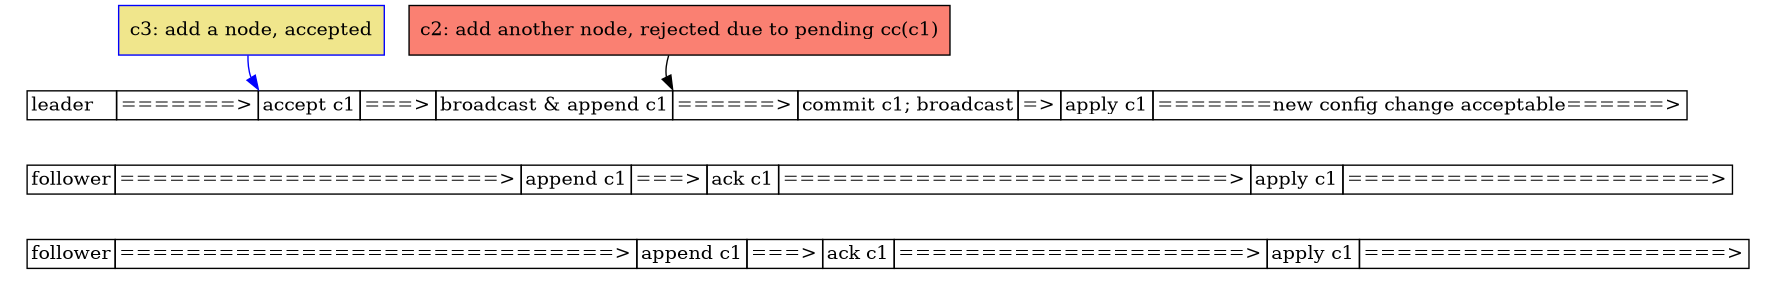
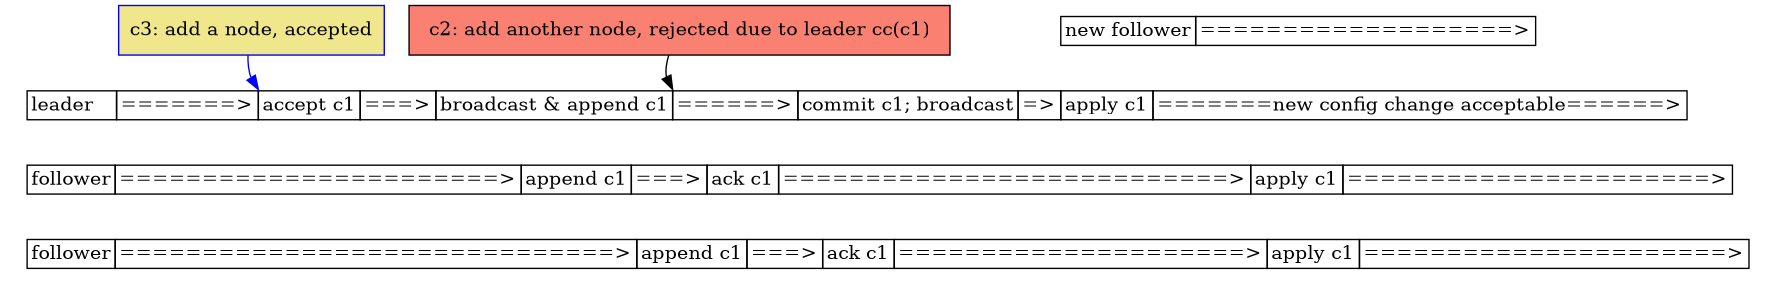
node "c2: add another node, rejected due to pending cc(c1)": label "c2: add another node, rejected due to pending cc(c1)" -> "c2: add another node, rejected due to leader cc(c1)"
node "new follower": added
